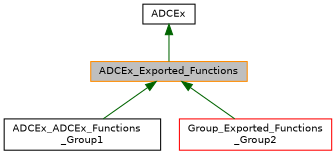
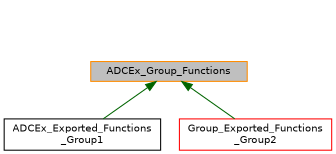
node "ADCEx": removed
node "ADCEx_Exported_Functions": label "ADCEx_Exported_Functions" -> "ADCEx_Group_Functions"
node "ADCEx_ADCEx_Functions _Group1": label "ADCEx_ADCEx_Functions _Group1" -> "ADCEx_Exported_Functions _Group1"
